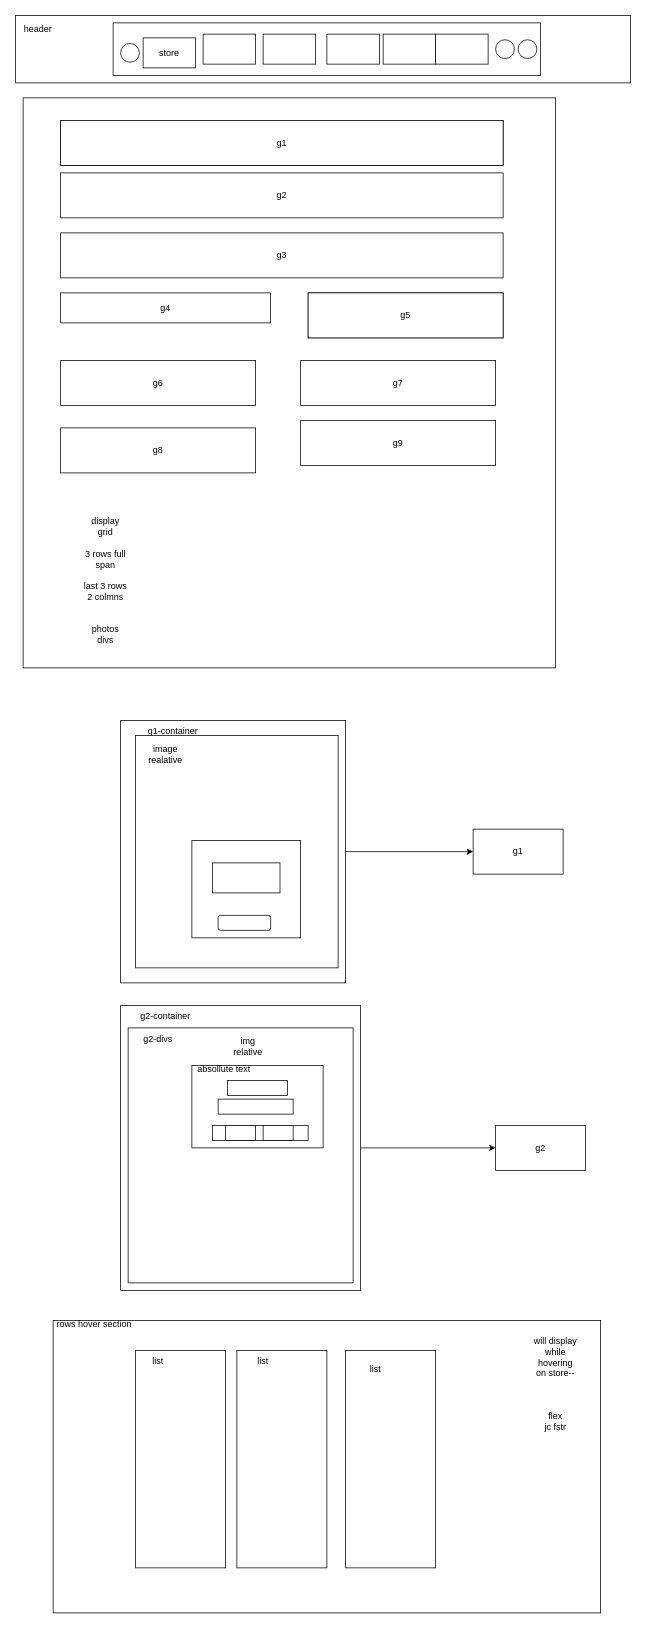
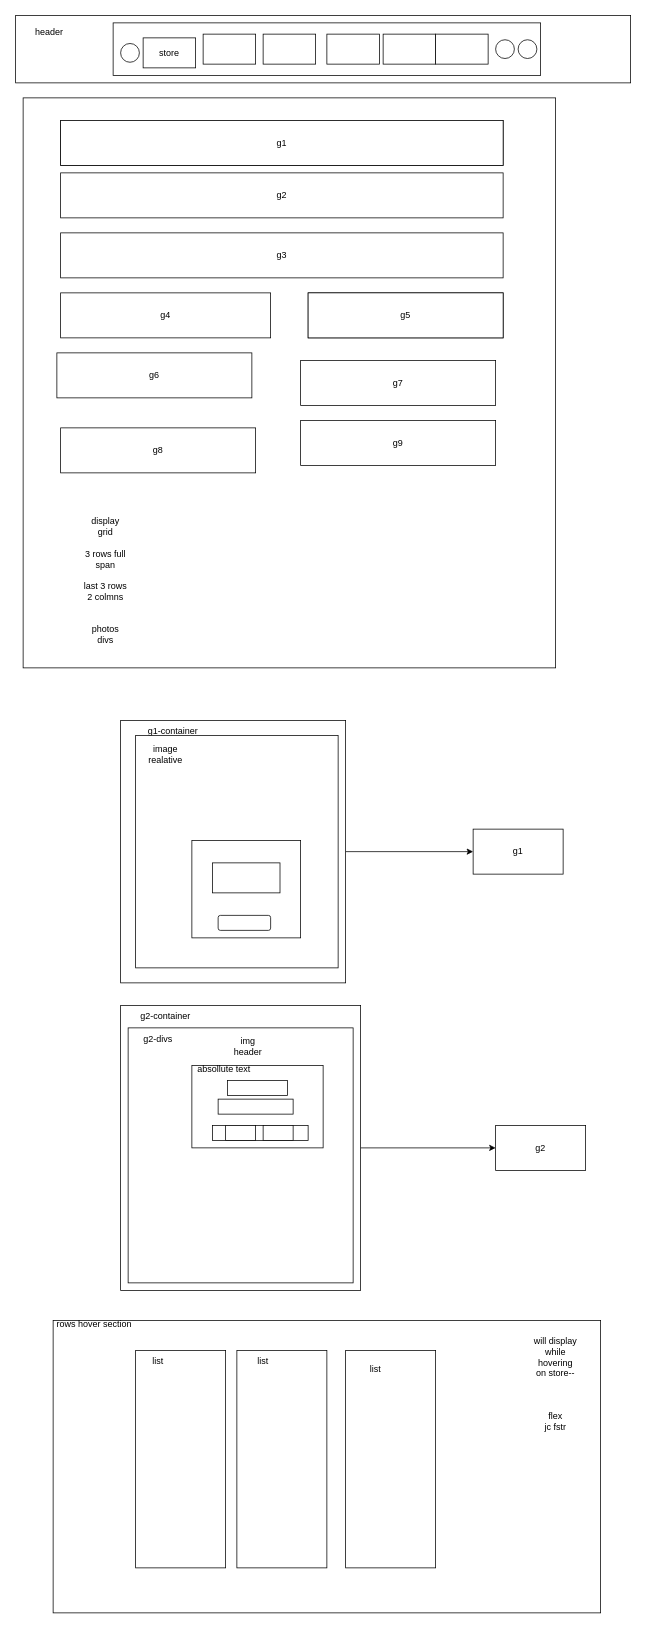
node "header": moved (38, 29) -> (49, 32)
node "g4": size 210x30 -> 210x45
node "g6": moved (158, 383) -> (154, 375)
node "img relative": label "img relative" -> "img header"
